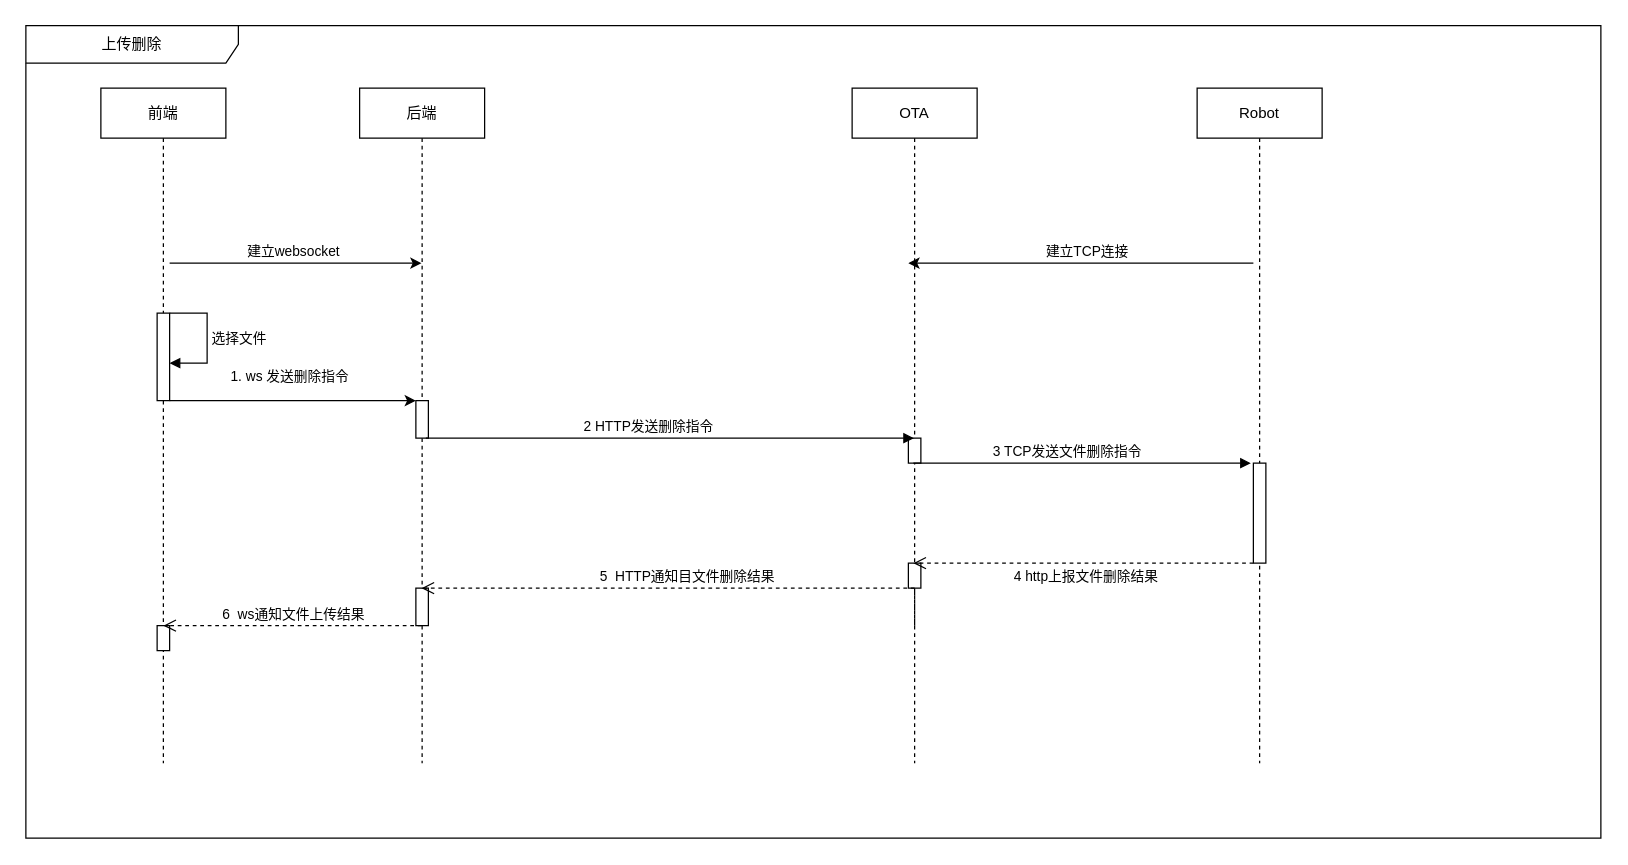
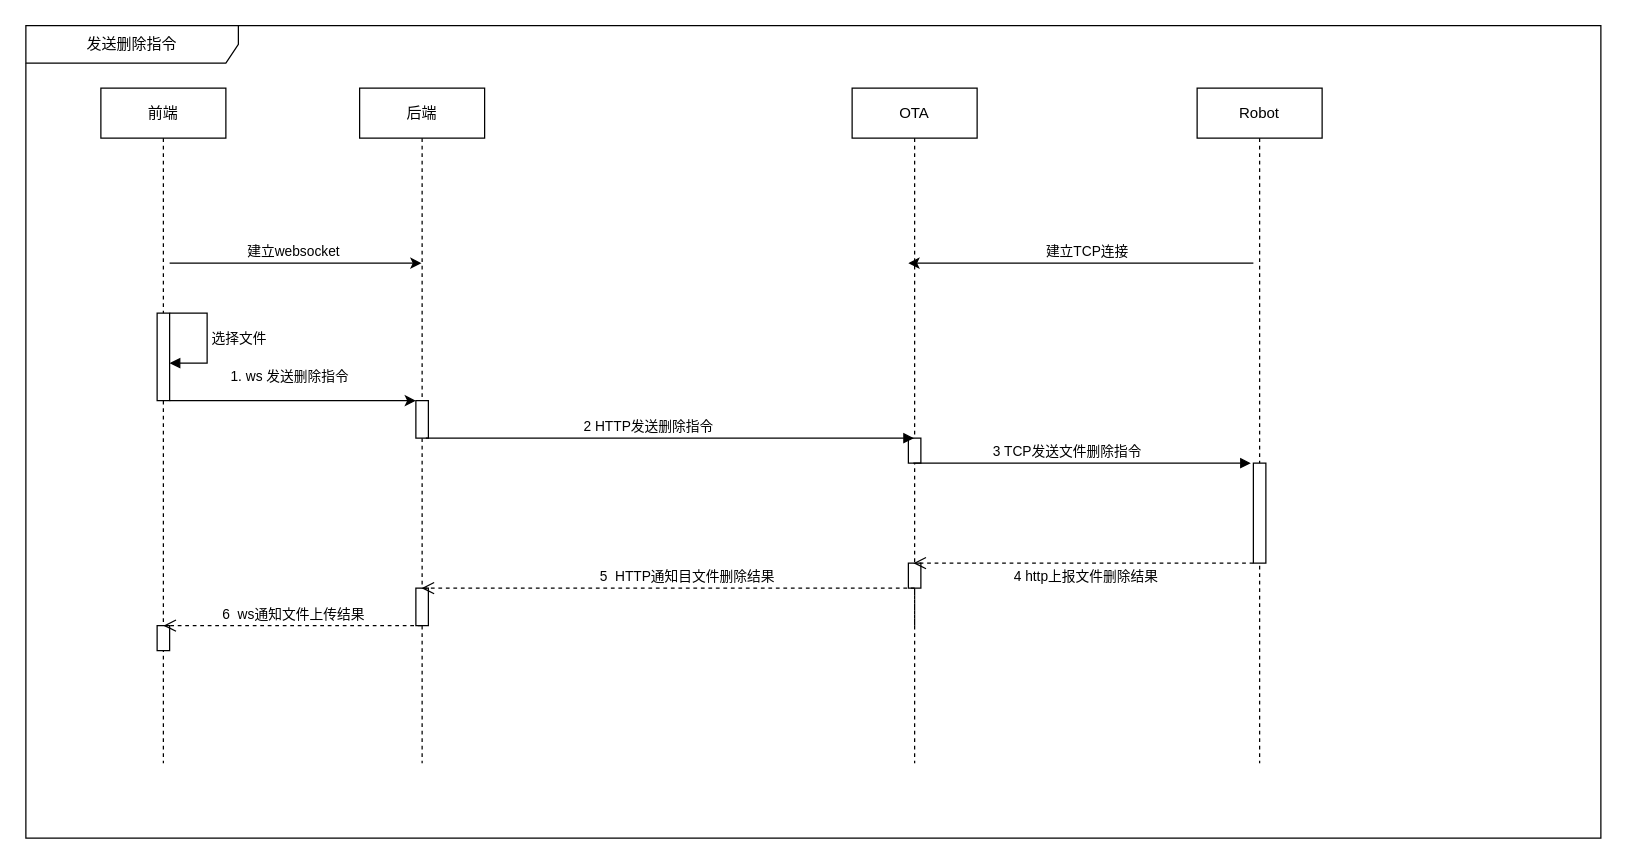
node "上传删除": label "上传删除" -> "发送删除指令"
